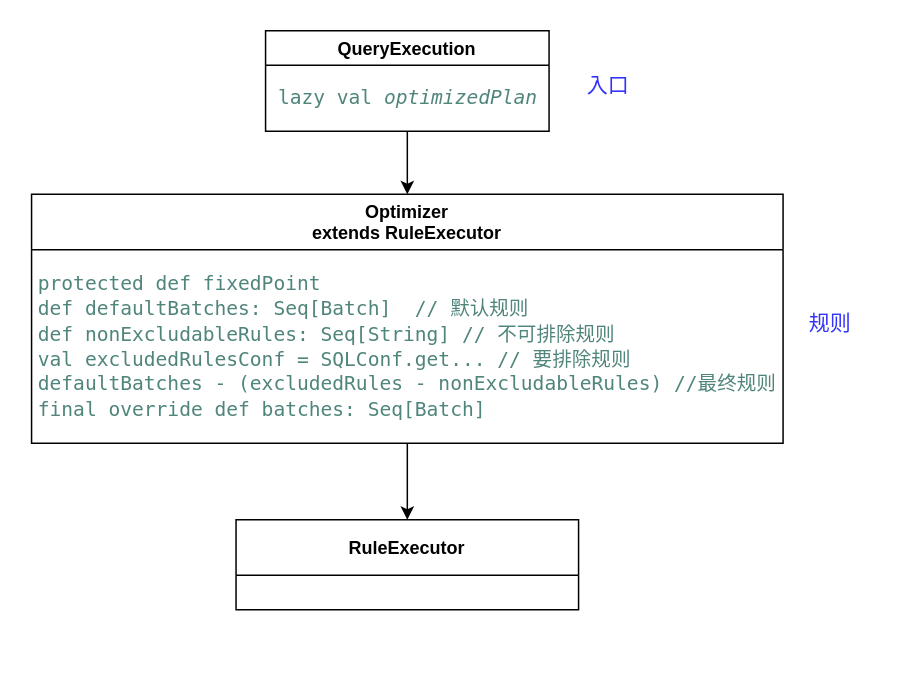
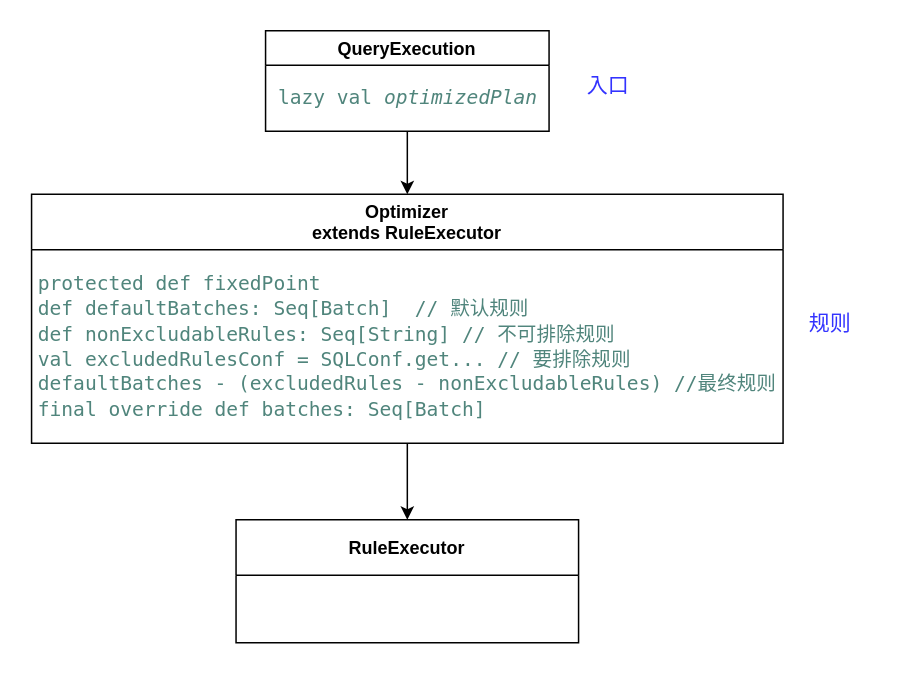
node "RuleExecutor": size 343x90 -> 343x123
